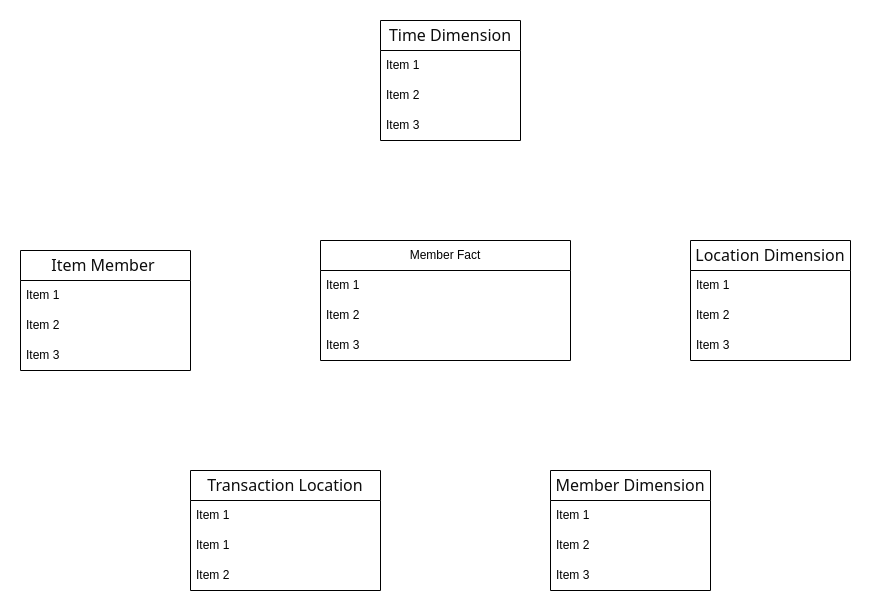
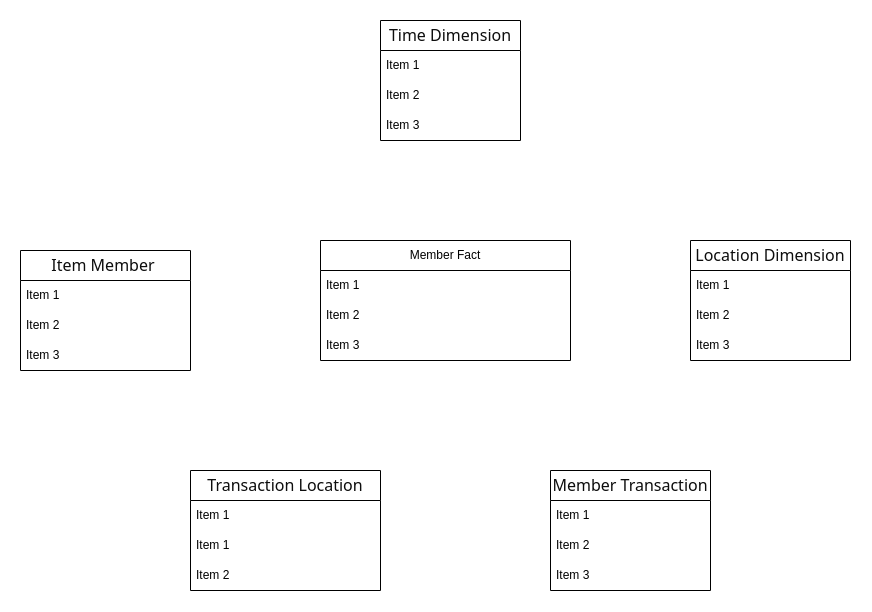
node "Member Dimension": label "Member Dimension" -> "Member Transaction"
